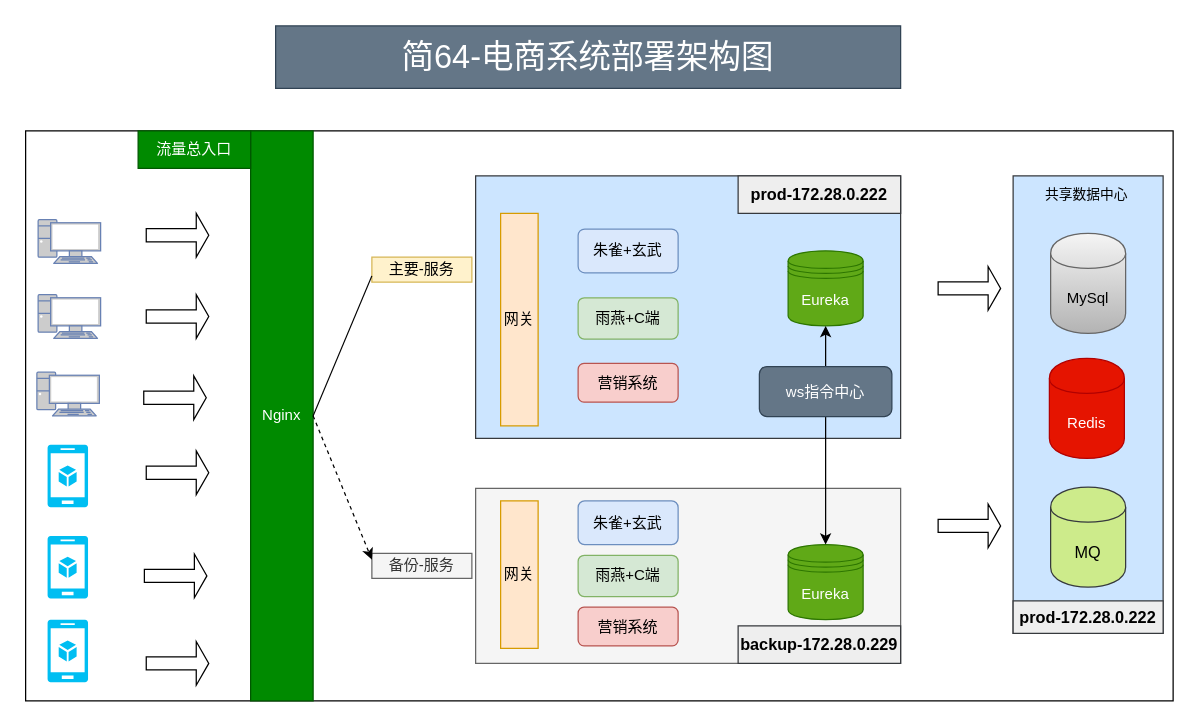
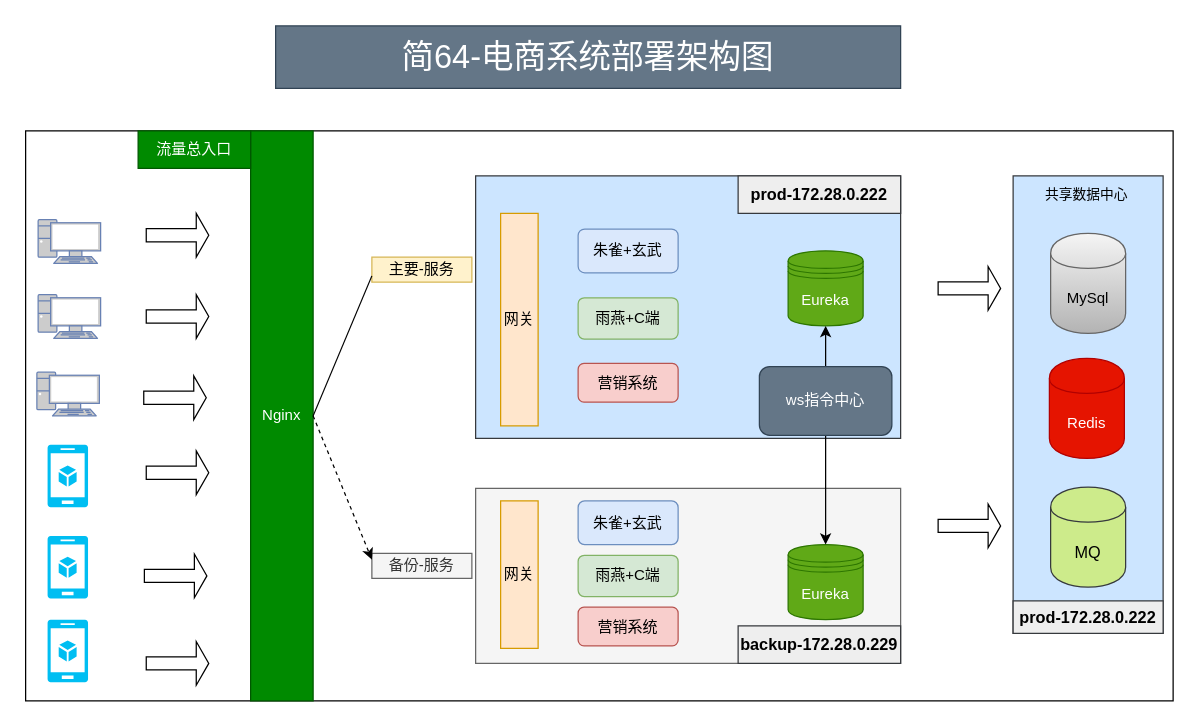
node "ws指令中心": size 133x50 -> 133x69
